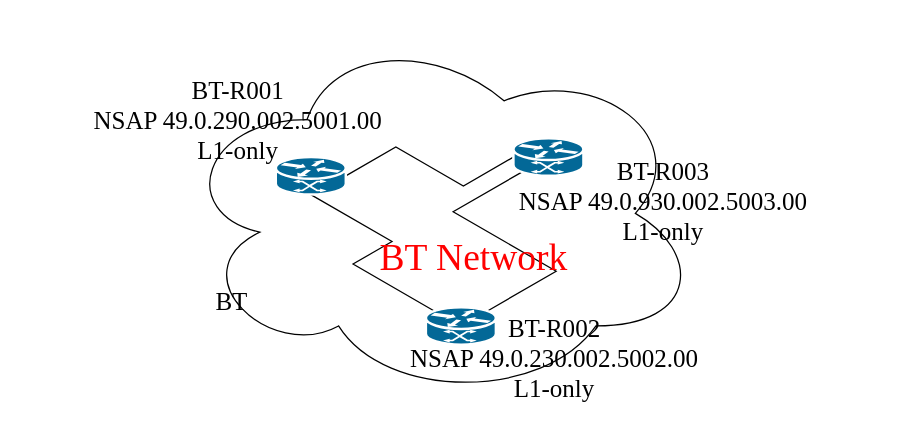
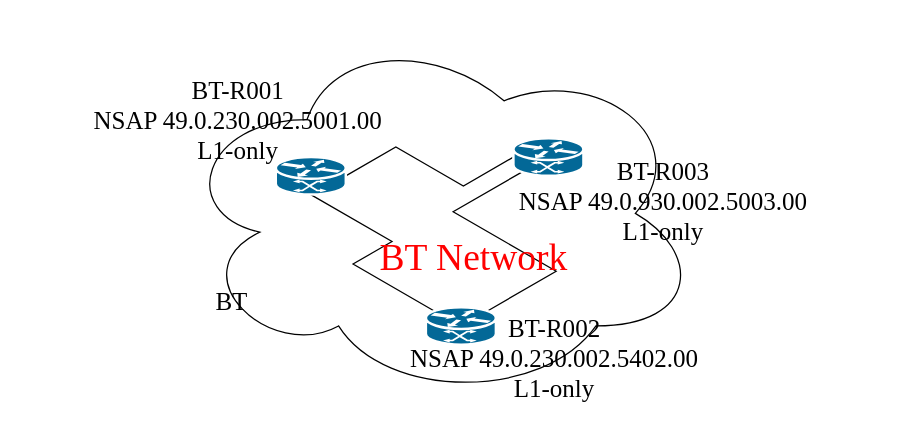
node "BT-R001 NSAP 49.0.290.002.5001.00 L1-only": label "BT-R001 NSAP 49.0.290.002.5001.00 L1-only" -> "BT-R001 NSAP 49.0.230.002.5001.00 L1-only"
node "BT-R002 NSAP 49.0.230.002.5002.00 L1-only": label "BT-R002 NSAP 49.0.230.002.5002.00 L1-only" -> "BT-R002 NSAP 49.0.230.002.5402.00 L1-only"
